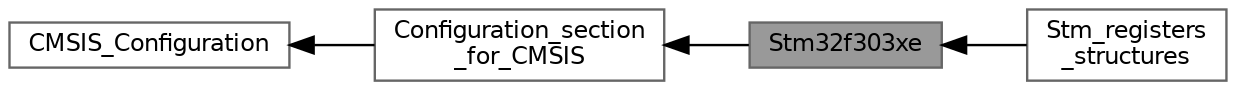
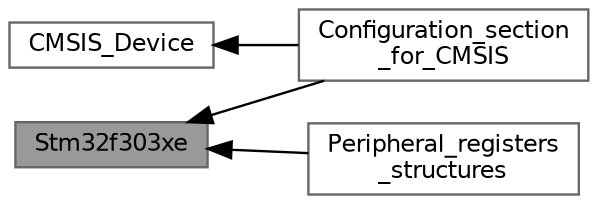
node "CMSIS_Configuration": label "CMSIS_Configuration" -> "CMSIS_Device"
edge "Stm32f303xe" -> "Configuration_section _for_CMSIS": reversed
node "Stm_registers _structures": label "Stm_registers _structures" -> "Peripheral_registers _structures"
